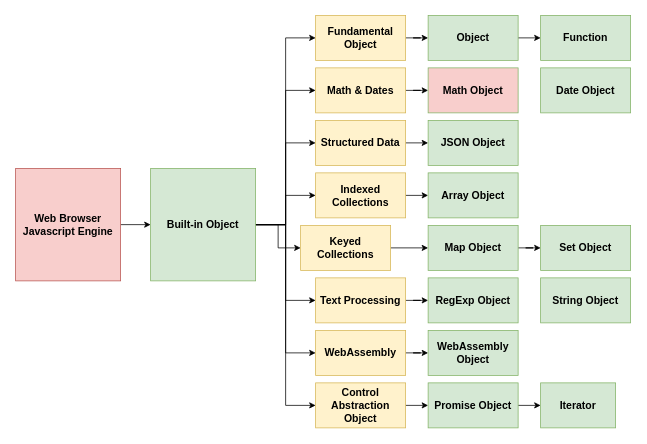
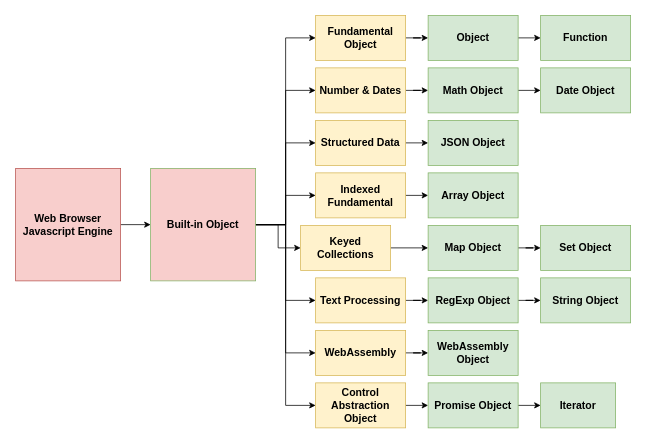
node "Math & Dates": label "Math & Dates" -> "Number & Dates"
node "Math Object": fillcolor #f8cecc -> #d5e8d4
edge "Math Object" -> "Date Object": added
node "Indexed Collections": label "Indexed Collections" -> "Indexed Fundamental"
node "Built-in Object": fillcolor #d5e8d4 -> #f8cecc
edge "RegExp Object" -> "String Object": added
